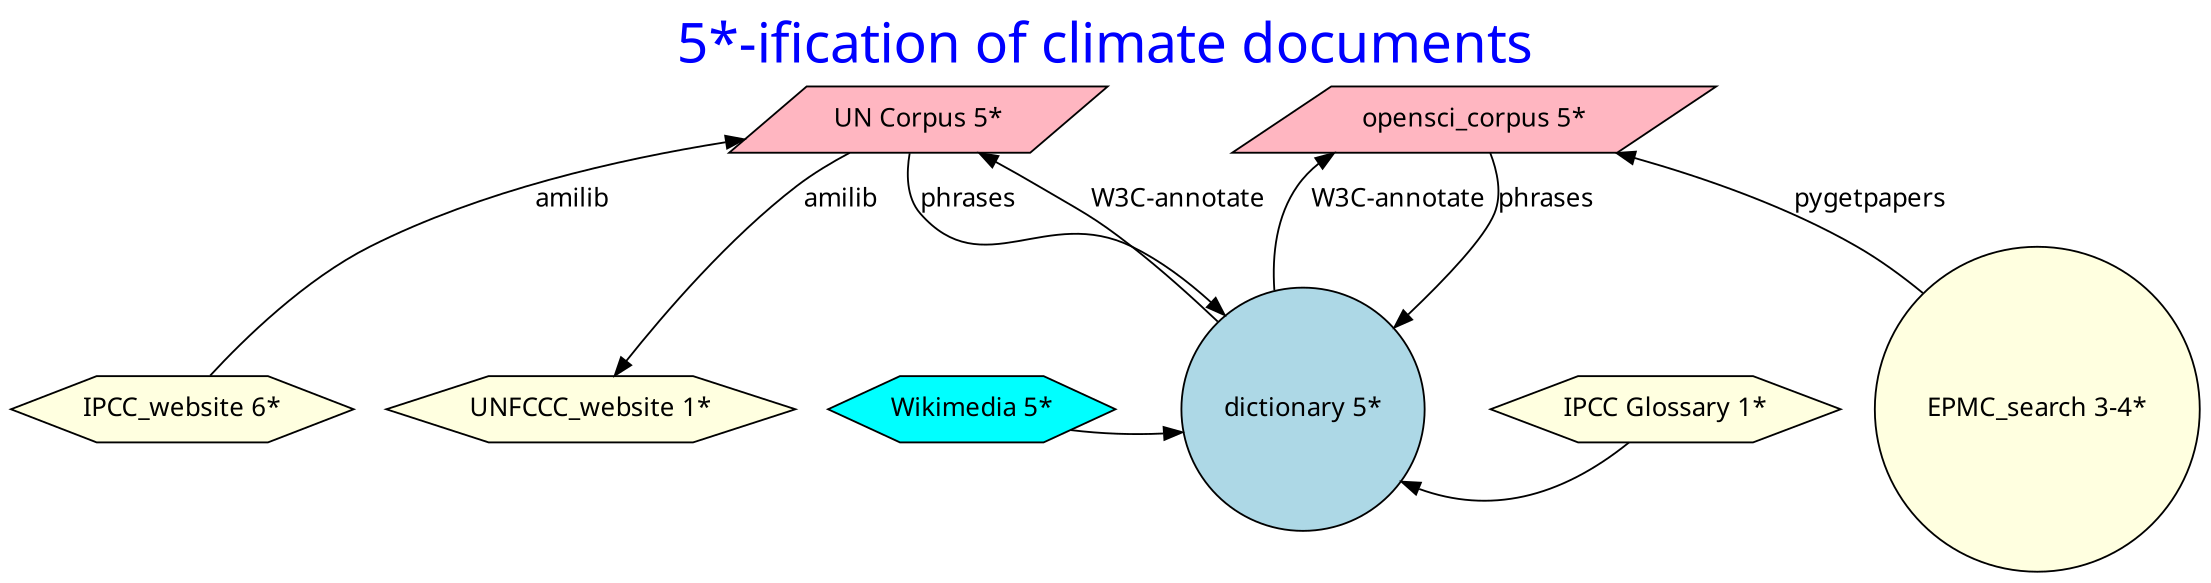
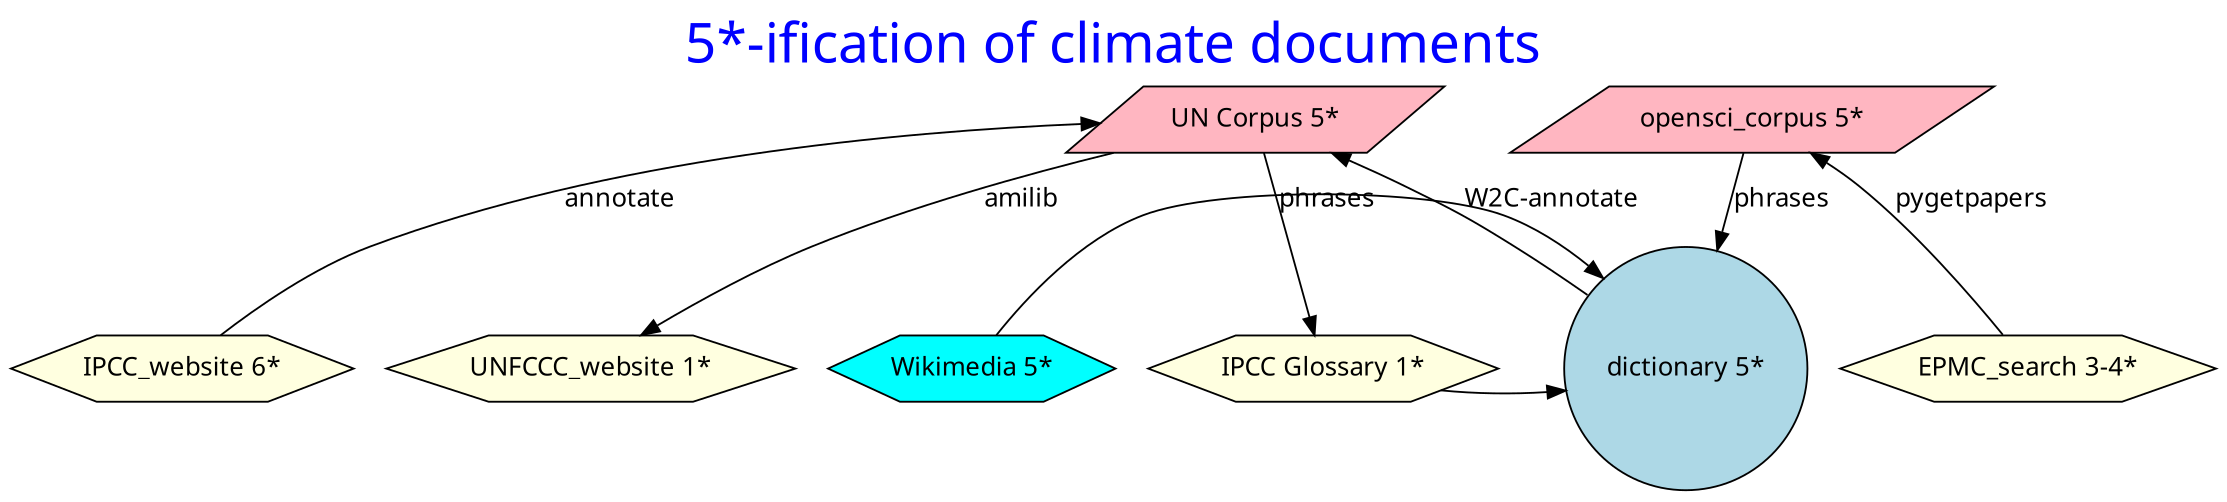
edge "IPCC_website 6*" -> "UN Corpus 5*": label " amilib" -> " annotate"
edge "dictionary 5*" -> "UN Corpus 5*": label " W3C-annotate" -> " W2C-annotate"
edge "dictionary 5*" -> "opensci_corpus 5*": removed, label "W3C-annotate"
edge "UN Corpus 5*" -> "dictionary 5*": now "UN Corpus 5*" -> "IPCC Glossary 1*"
node "EPMC_search 3-4*": shape circle -> hexagon
